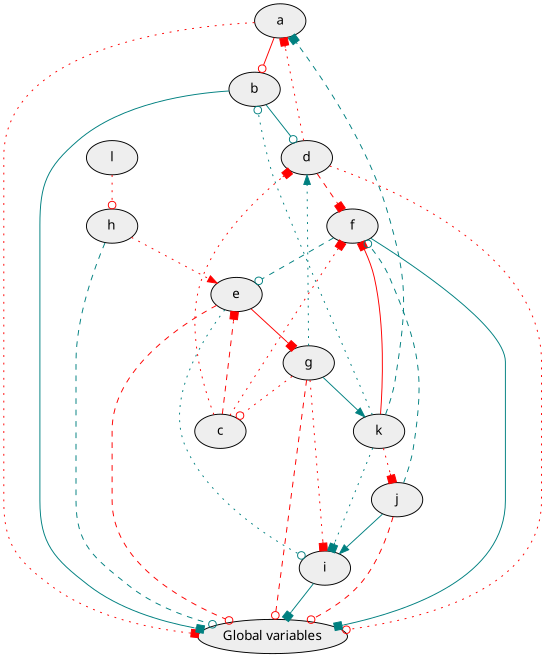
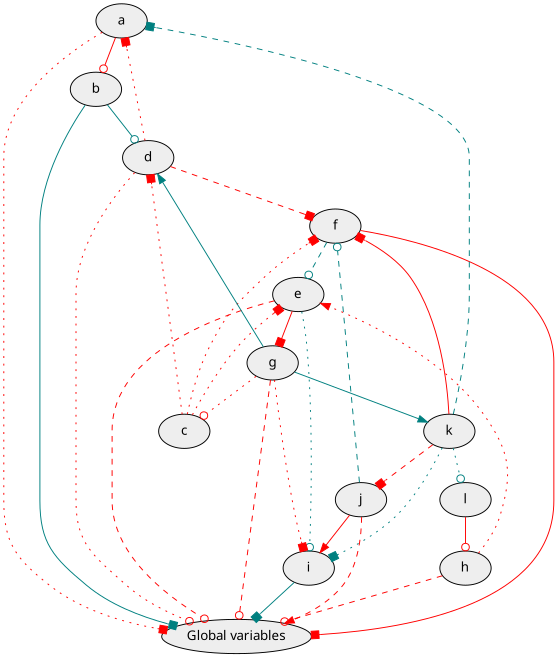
edge "l" -> "h": style dotted -> solid
edge "g" -> "d": style dotted -> solid
edge "k" -> "b": now "k" -> "l"
edge "c" -> "e": style dashed -> dotted
edge "f" -> "Global variables": color teal -> red
edge "k" -> "j": style dotted -> dashed
edge "h" -> "Global variables": color teal -> red
edge "j" -> "i": color teal -> red
edge "j" -> "Global variables": arrowhead odot -> normal
